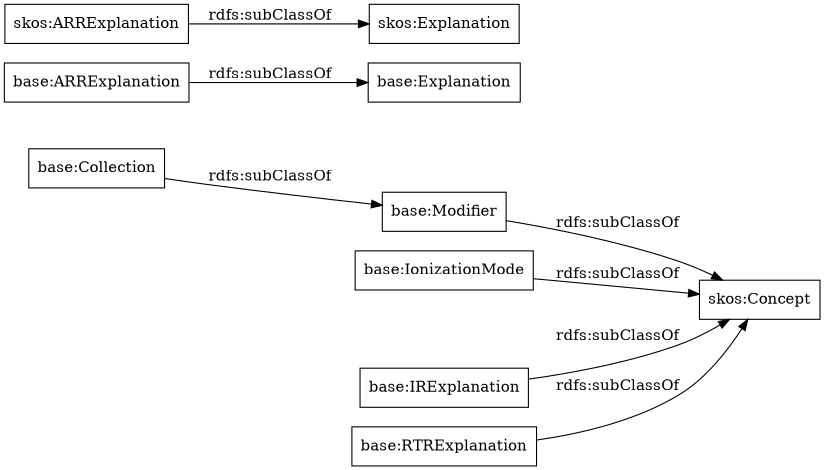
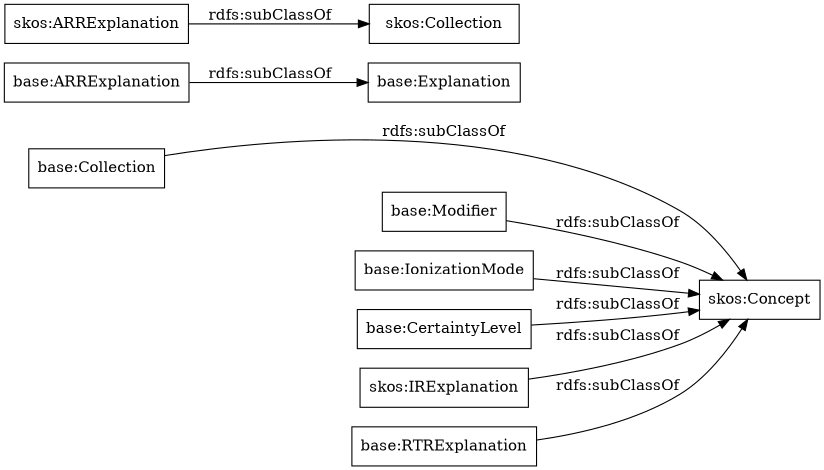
node "skos:Explanation": label "skos:Explanation" -> "skos:Collection"
edge "base:Collection" -> "base:Modifier": now "base:Collection" -> "skos:Concept"
node "base:CertaintyLevel": added
node "base:IRExplanation": label "base:IRExplanation" -> "skos:IRExplanation"
